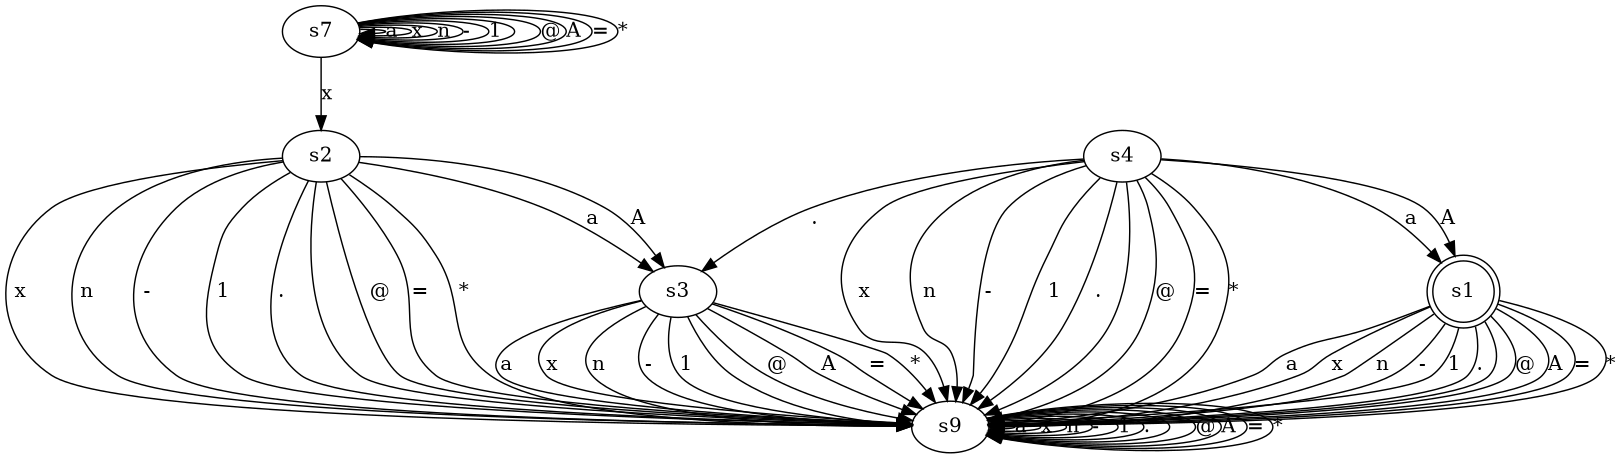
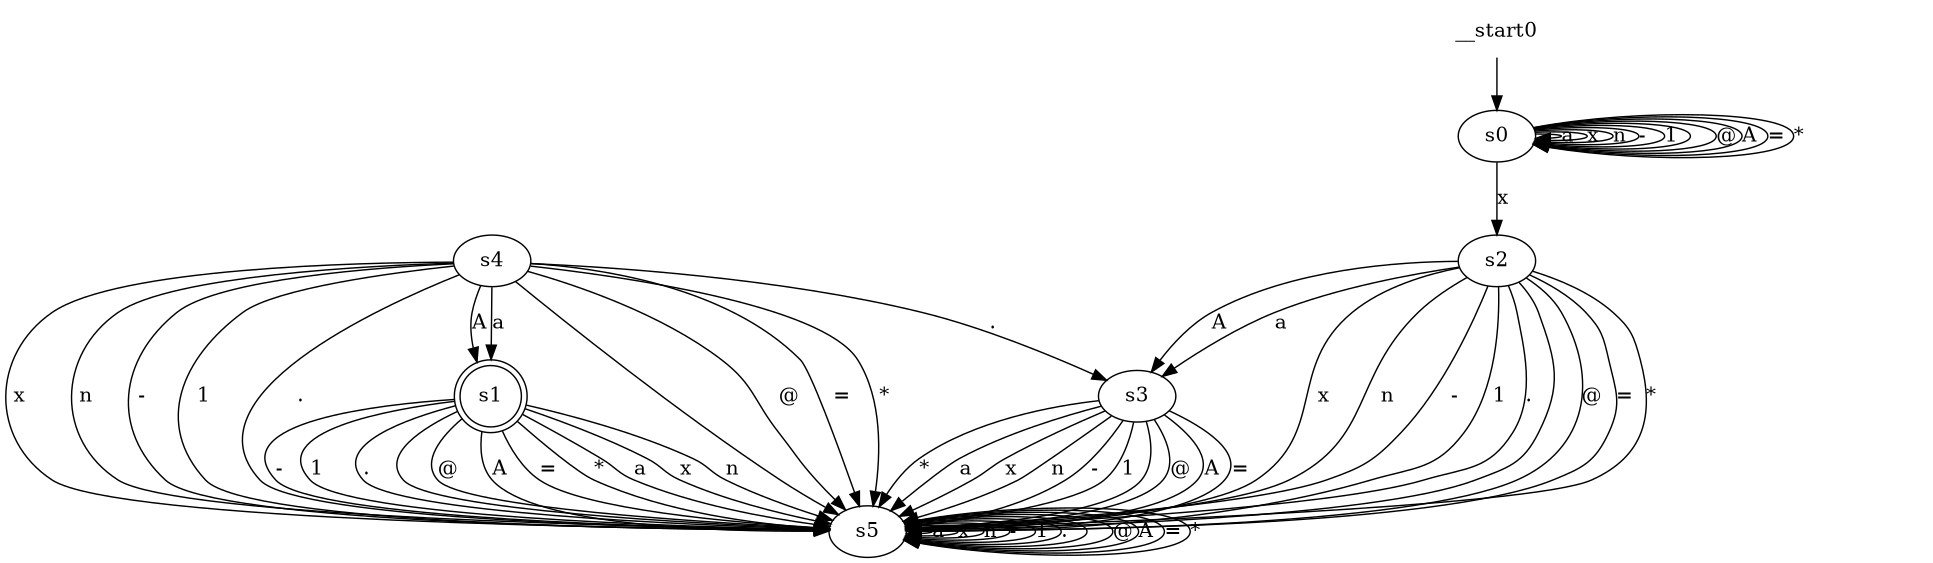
node "s7": label "s7" -> "s0"
node "__start0": added
node "s9": label "s9" -> "s5"
